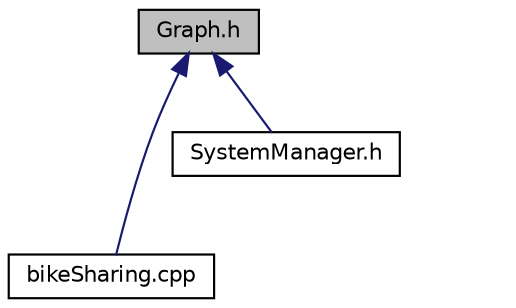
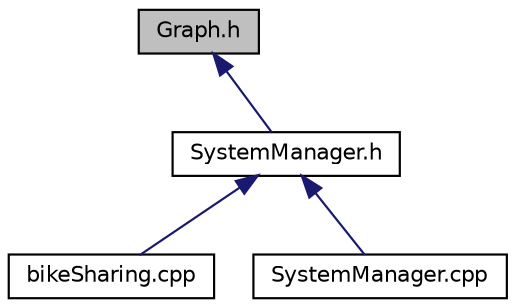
edge "bikeSharing.cpp" -> "Graph.h": now "bikeSharing.cpp" -> "SystemManager.h"
node "SystemManager.cpp": added
